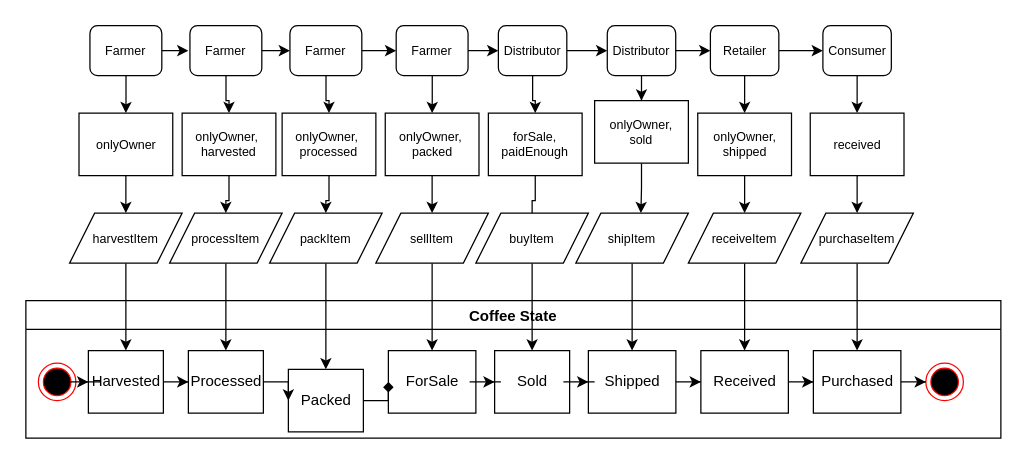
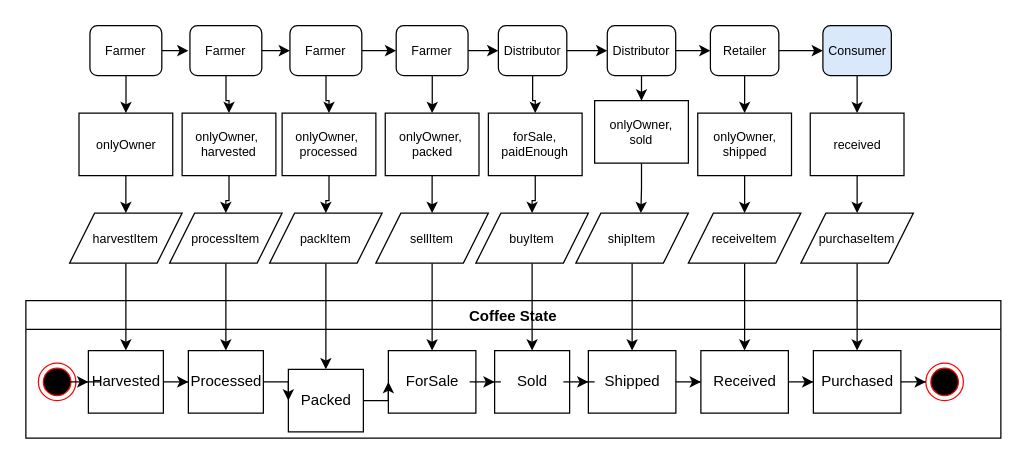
node "Consumer": fillcolor #ffffff -> #dae8fc
edge "forSale, paidEnough" -- "buyItem": arrowhead none -> classic
edge "Packed" -> "ForSale": arrowhead diamond -> classic
